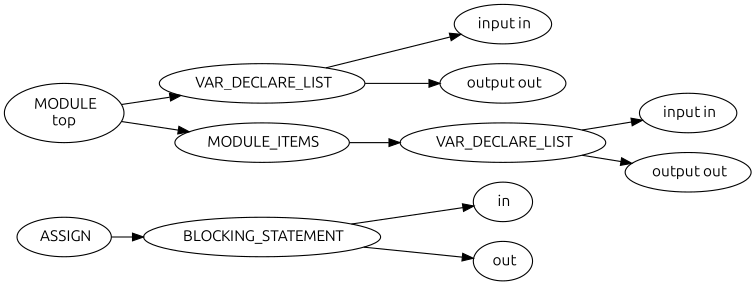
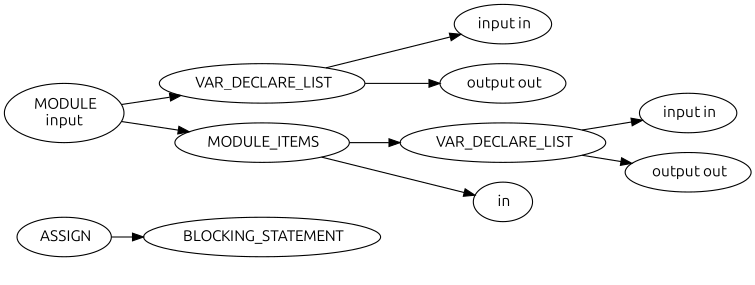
node "MODULE": text "top" -> "input"
edge "BLOCKING_STATEMENT" -> "in": now "MODULE_ITEMS" -> "in"
node "out": removed
